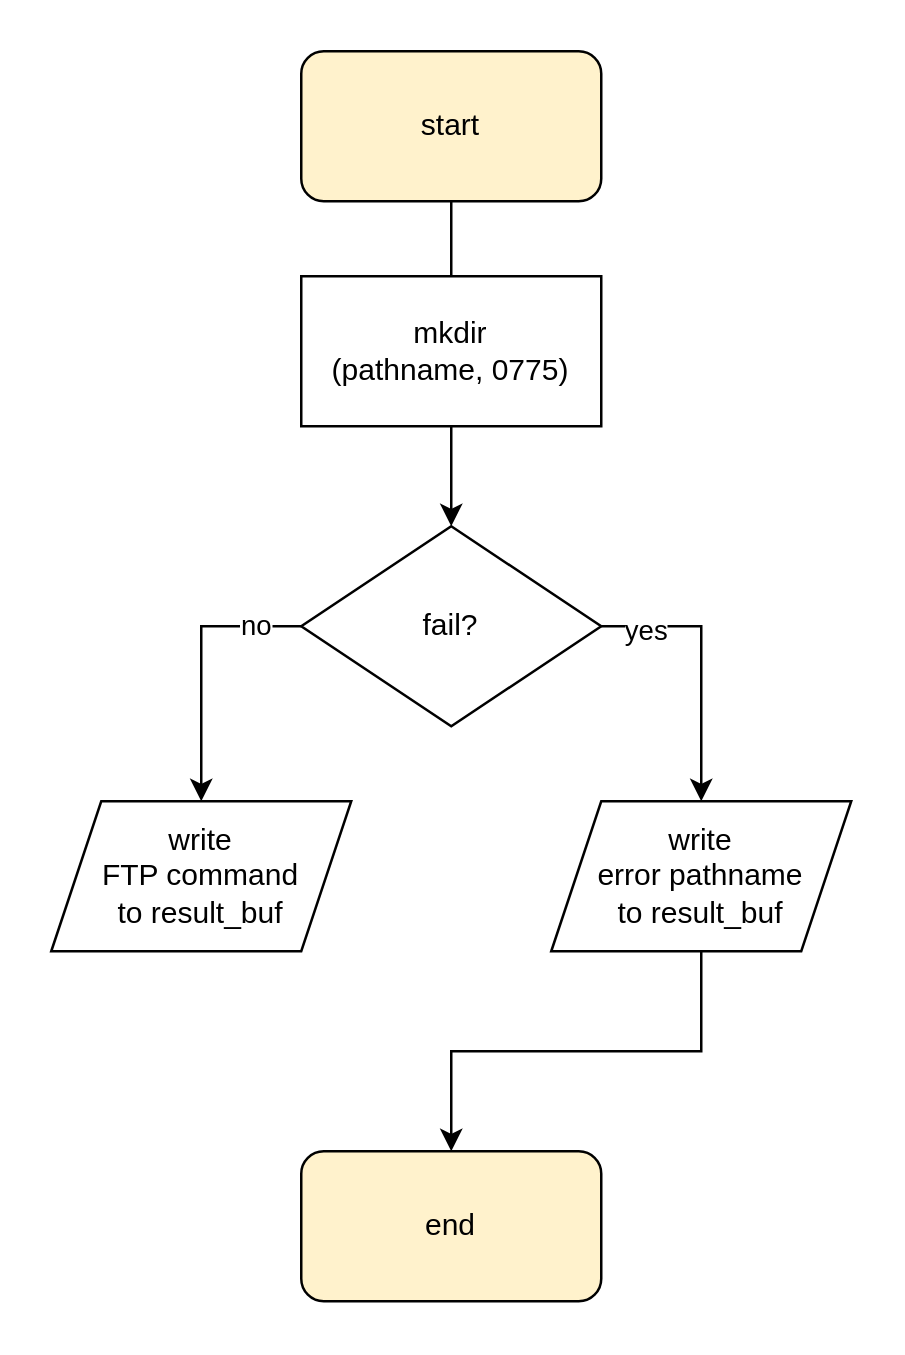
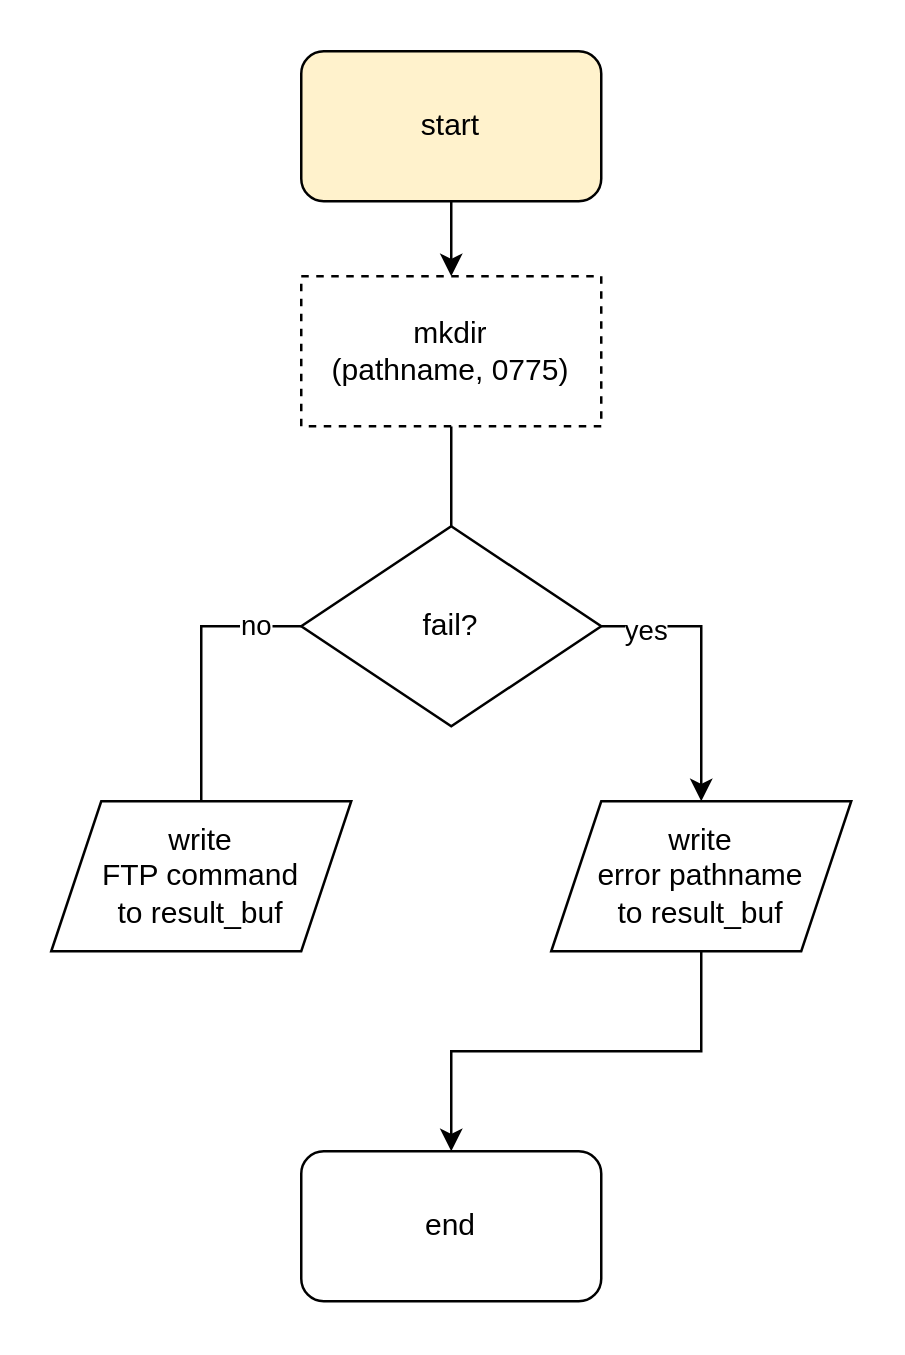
edge "start" -- "mkdir (pathname, 0775)": arrowhead none -> classic
node "mkdir (pathname, 0775)": style solid -> dashed
edge "mkdir (pathname, 0775)" -> "fail?": arrowhead classic -> none
edge "fail?" -> "write FTP command to result_buf": arrowhead classic -> none
node "end": fillcolor #fff2cc -> #ffffff
